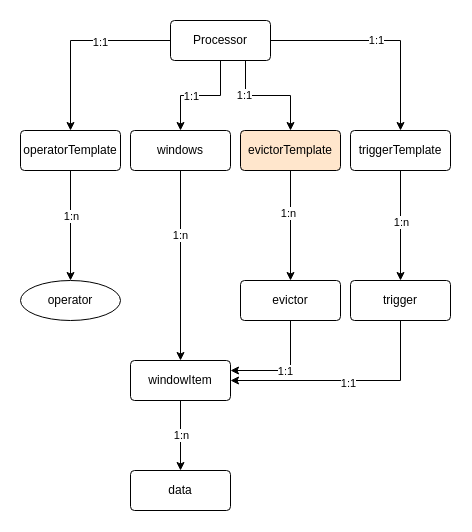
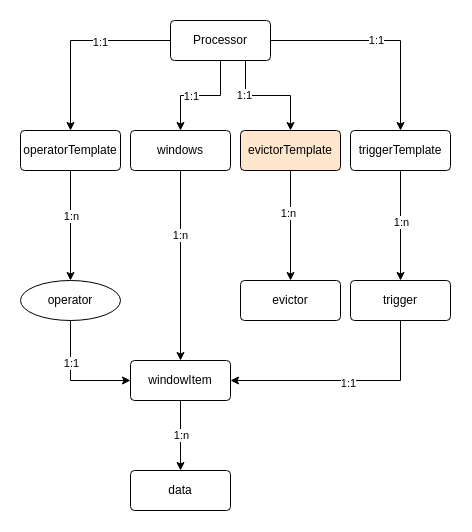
edge "evictor" -> "windowItem": removed, label "1:1"
edge "operator" -> "windowItem": added, label "1:1"
